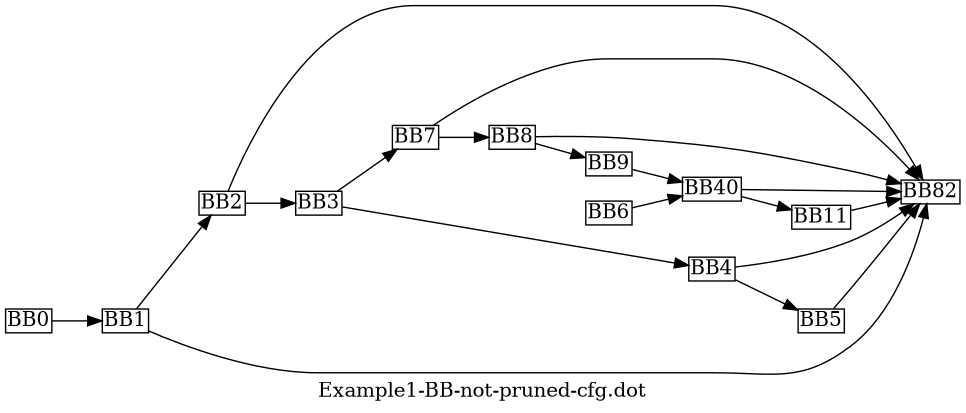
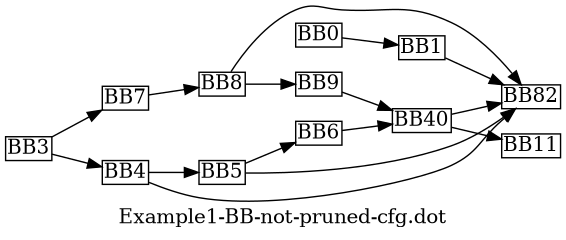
edge "BB7" -> "BB82": removed
edge "BB5" -> "BB6": added
node "BB2": removed
edge "BB11" -> "BB82": removed
